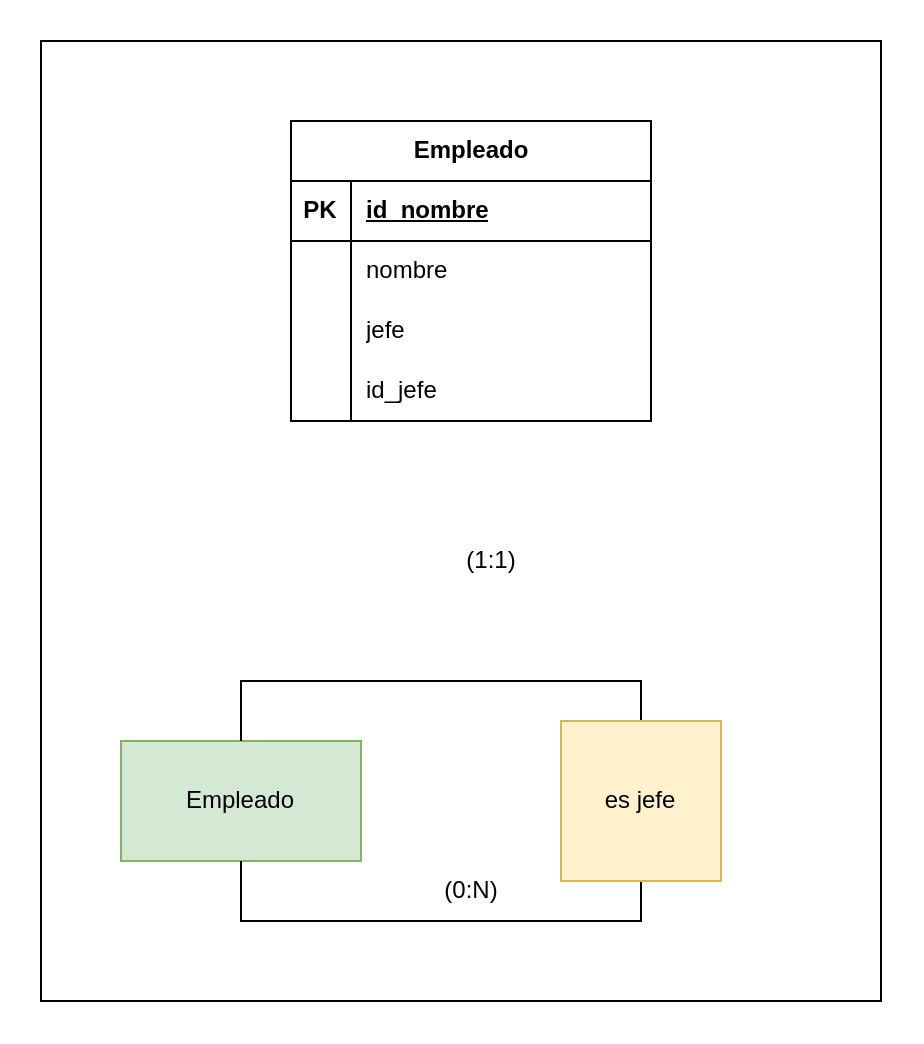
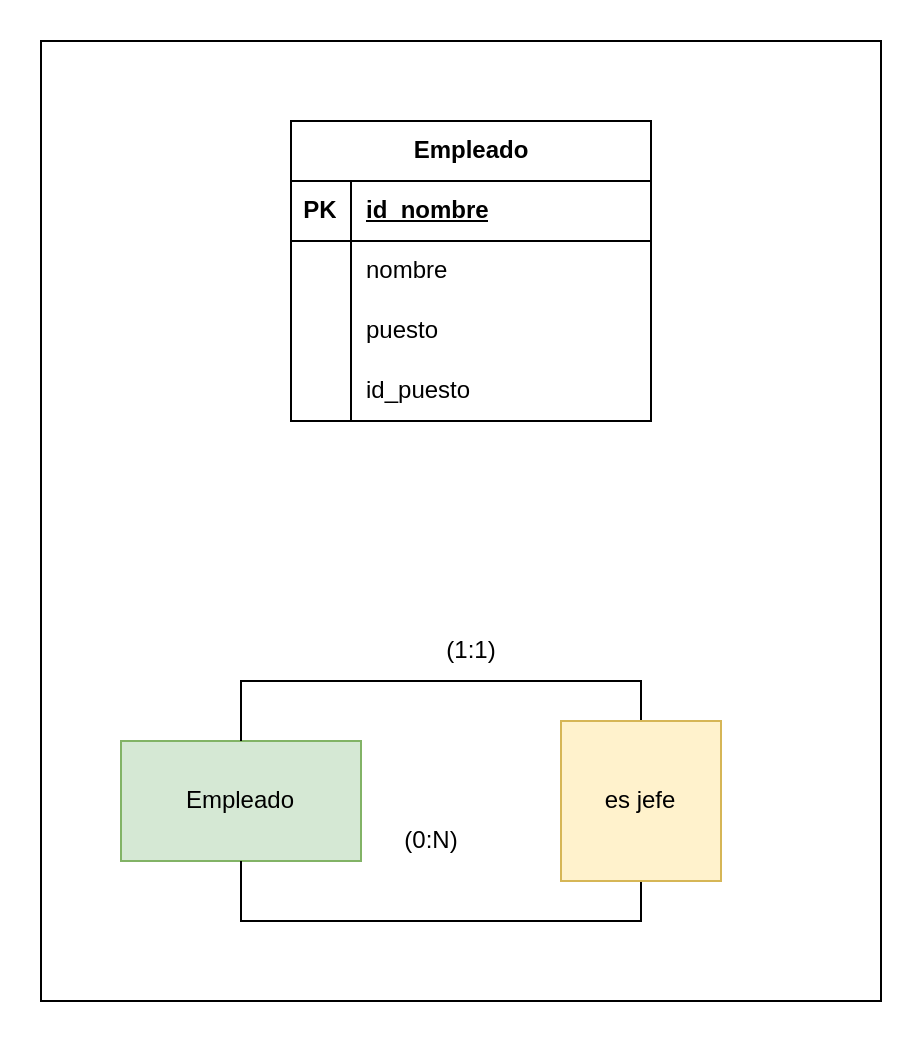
node "jefe": label "jefe" -> "puesto"
node "id_jefe": label "id_jefe" -> "id_puesto"
node "(1:1)": moved (491, 561) -> (471, 651)
node "(0:N)": moved (471, 891) -> (431, 841)
